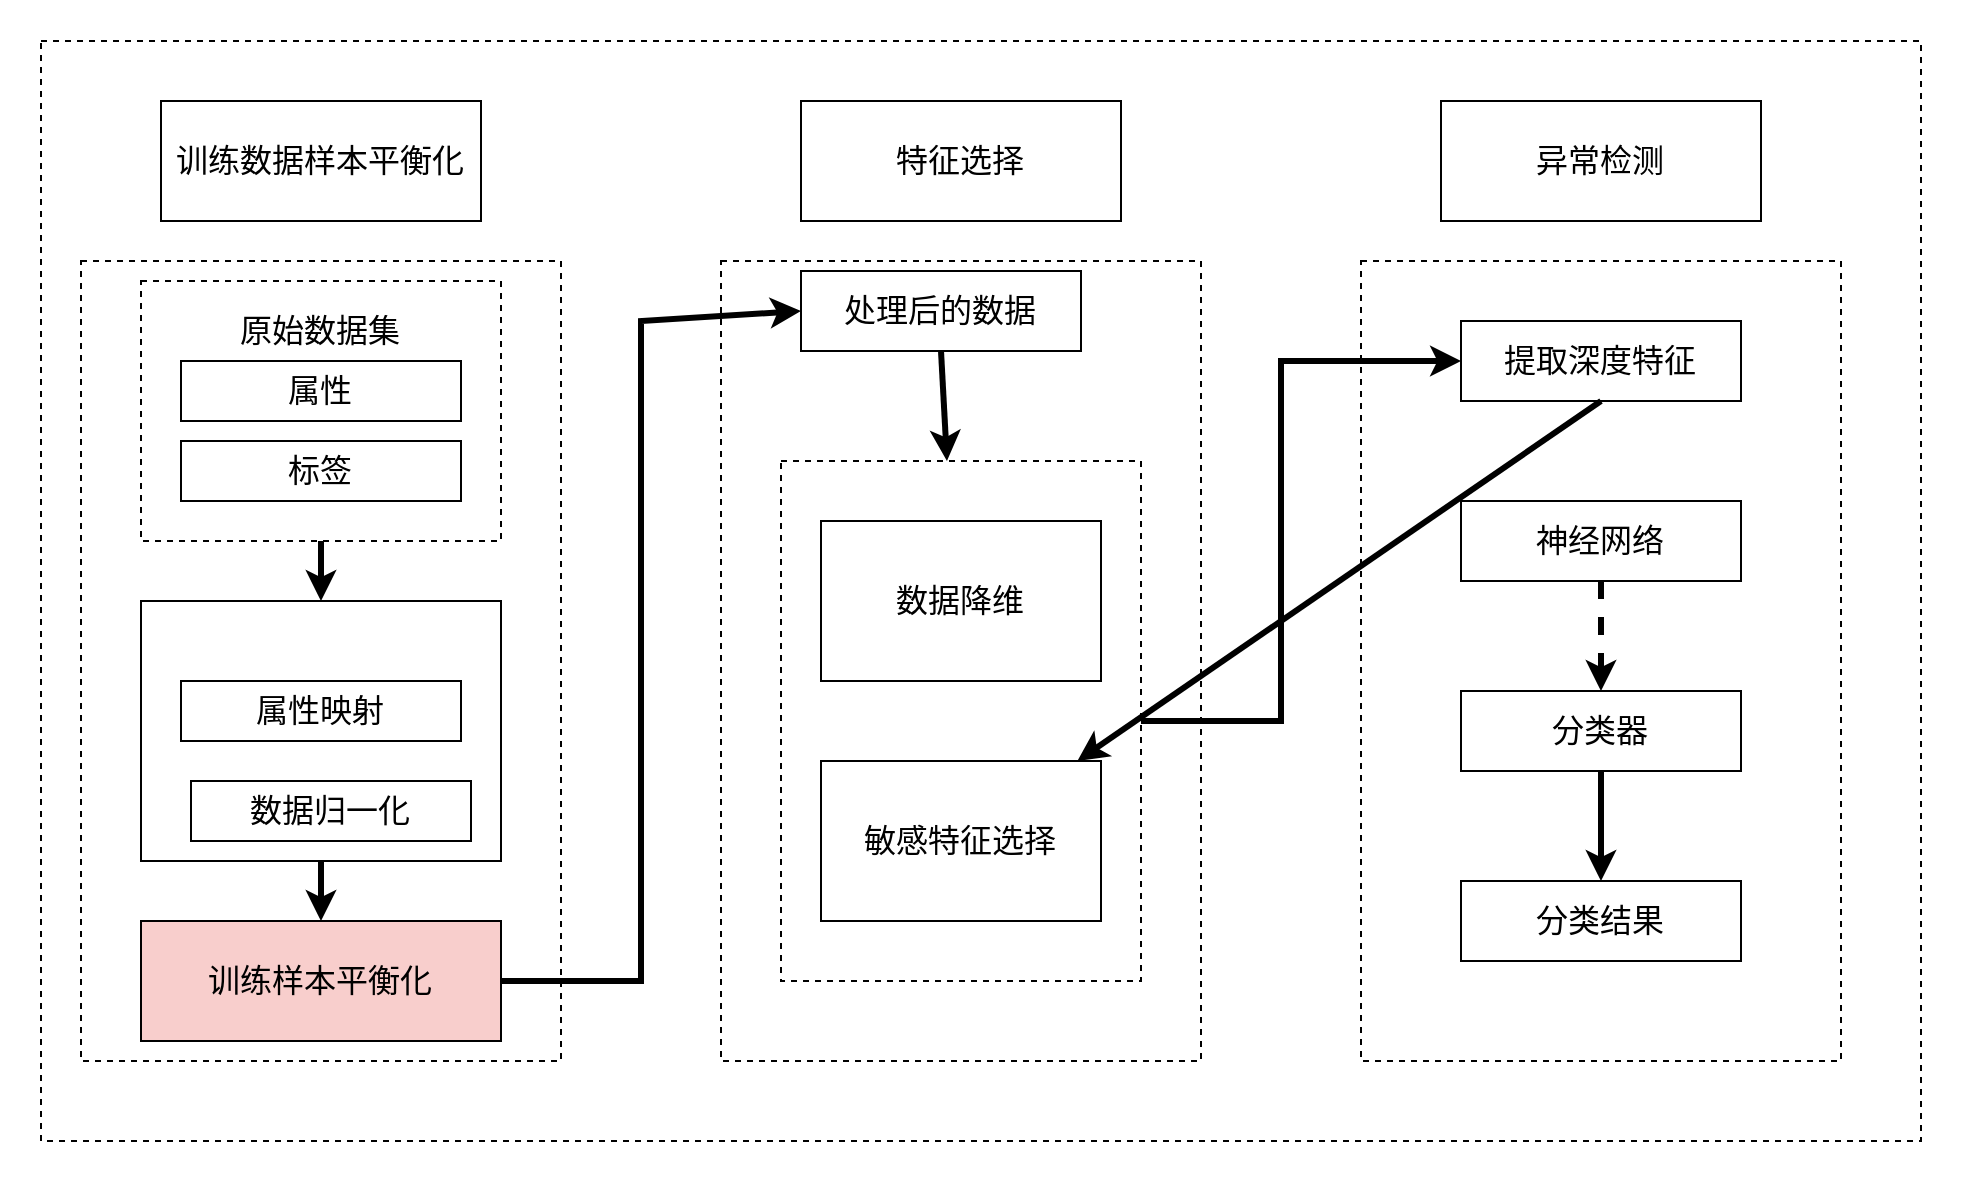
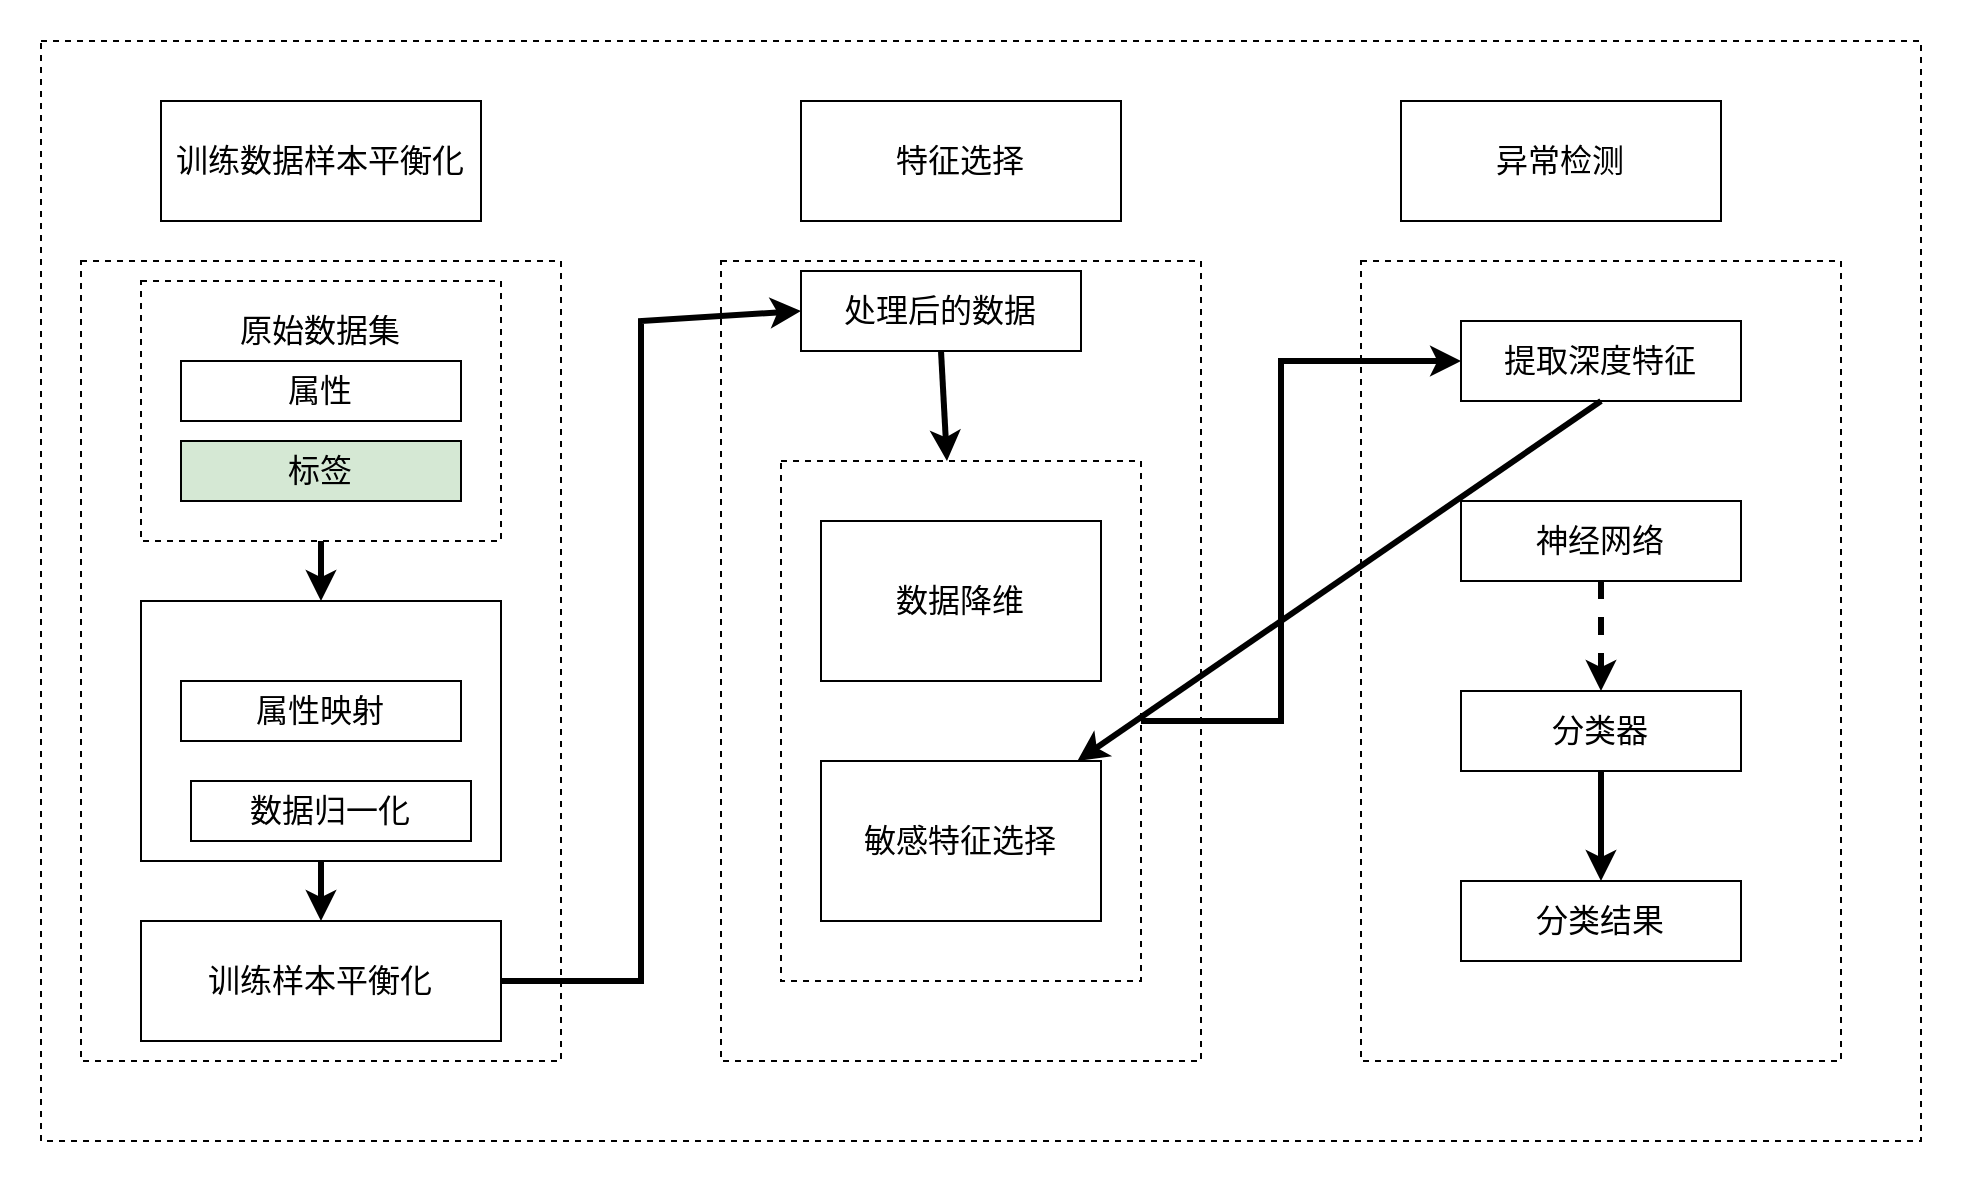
node "异常检测": moved (1601, 161) -> (1561, 161)
node "标签": fillcolor #ffffff -> #d5e8d4
node "训练样本平衡化": fillcolor #f8cecc -> #ffffff
